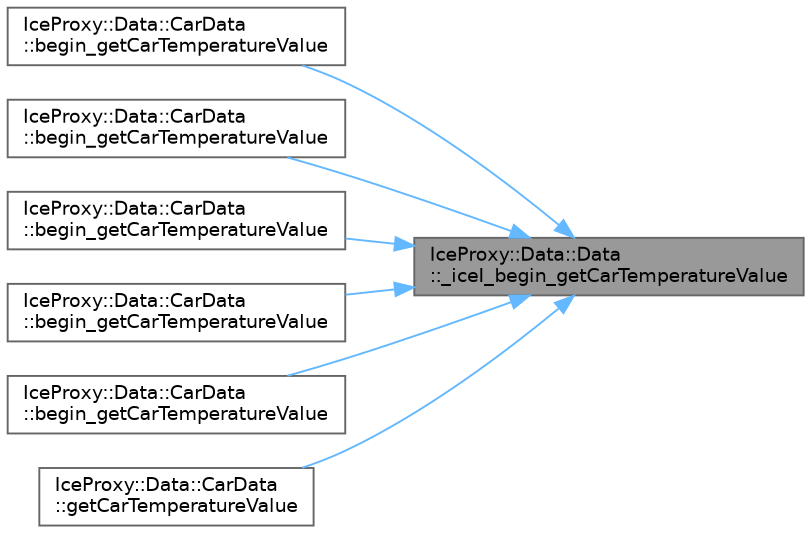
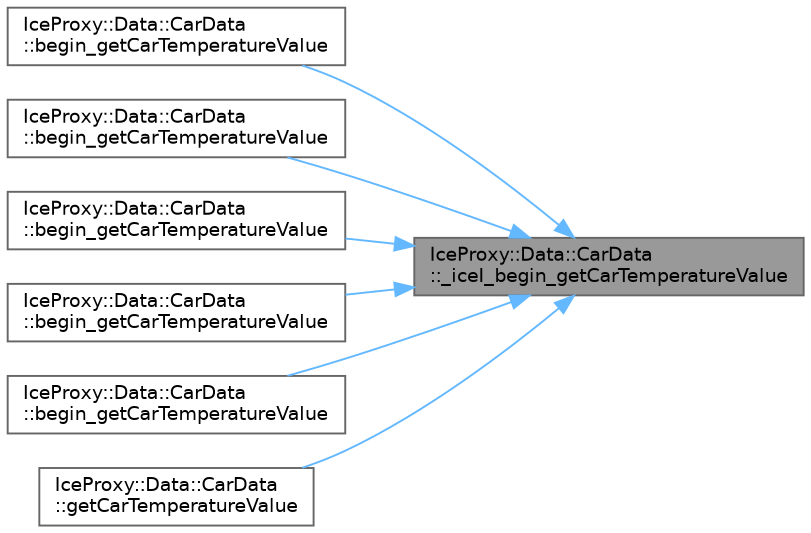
node "IceProxy::Data::Data ::_iceI_begin_getCarTemperatureValue": label "IceProxy::Data::Data ::_iceI_begin_getCarTemperatureValue" -> "IceProxy::Data::CarData ::_iceI_begin_getCarTemperatureValue"
